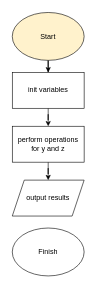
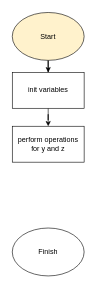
edge "perform operations for y and z" -> "output results": removed
node "output results": removed
